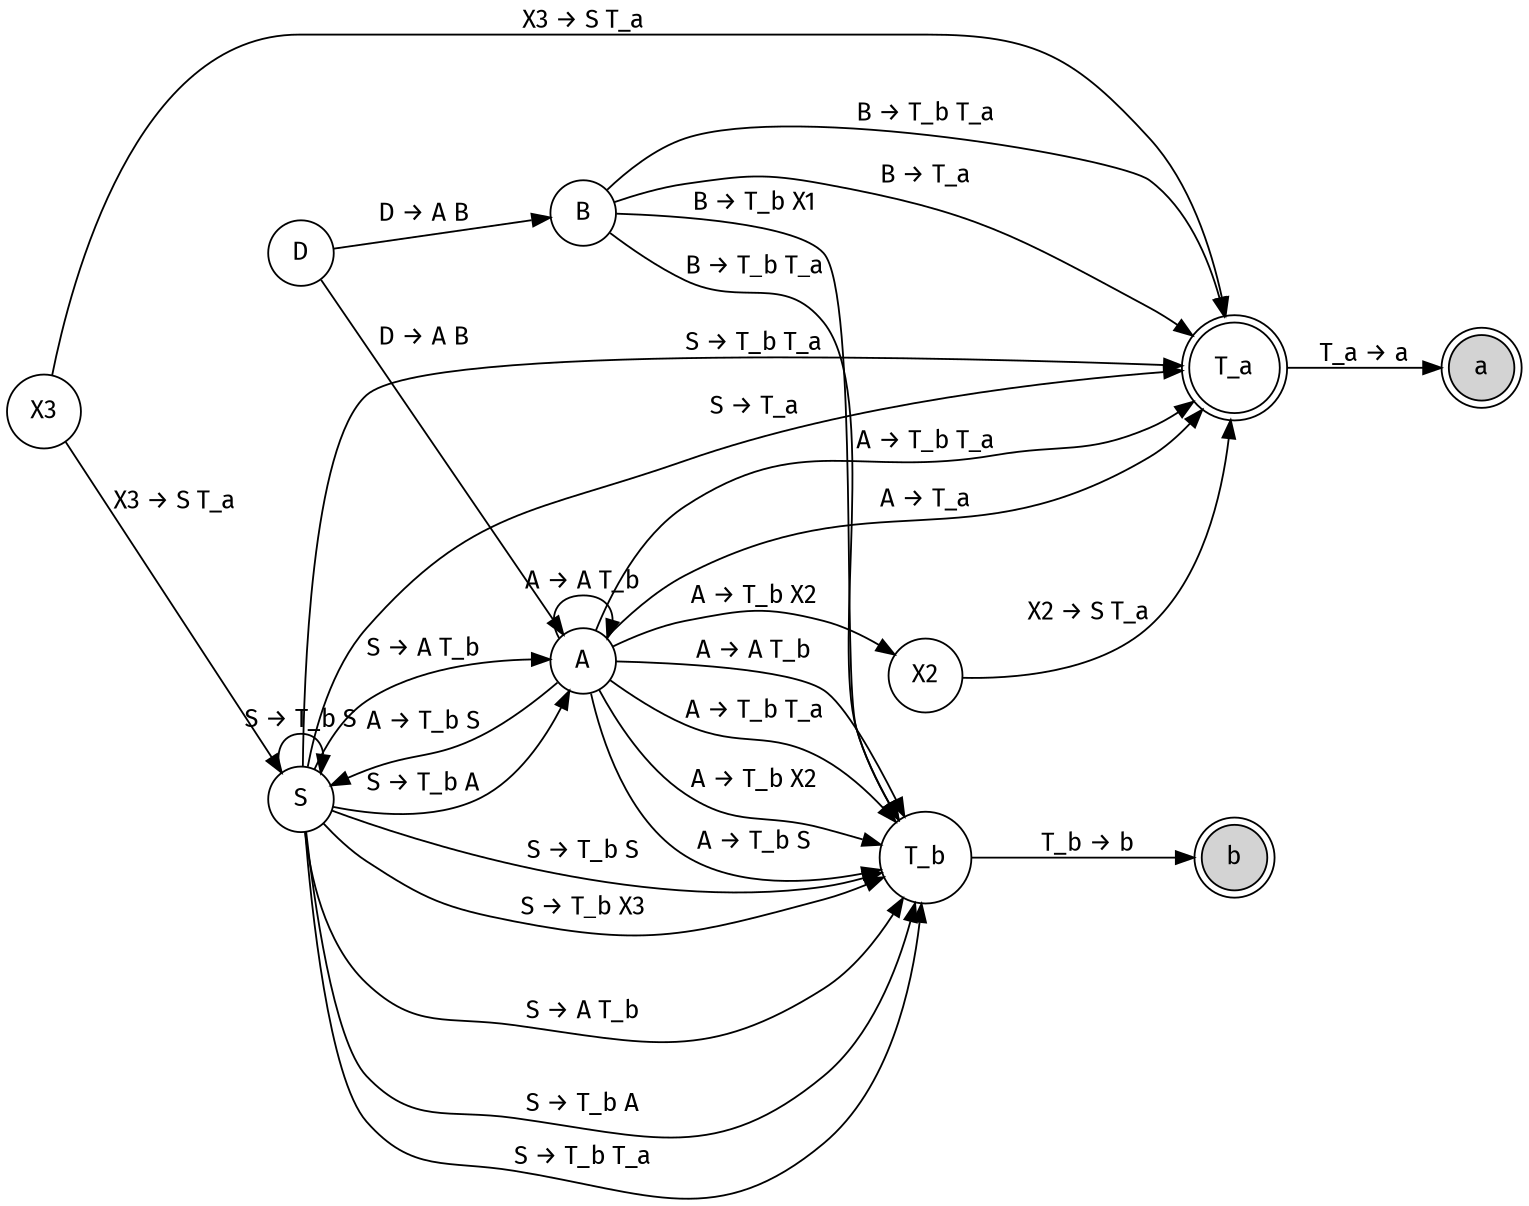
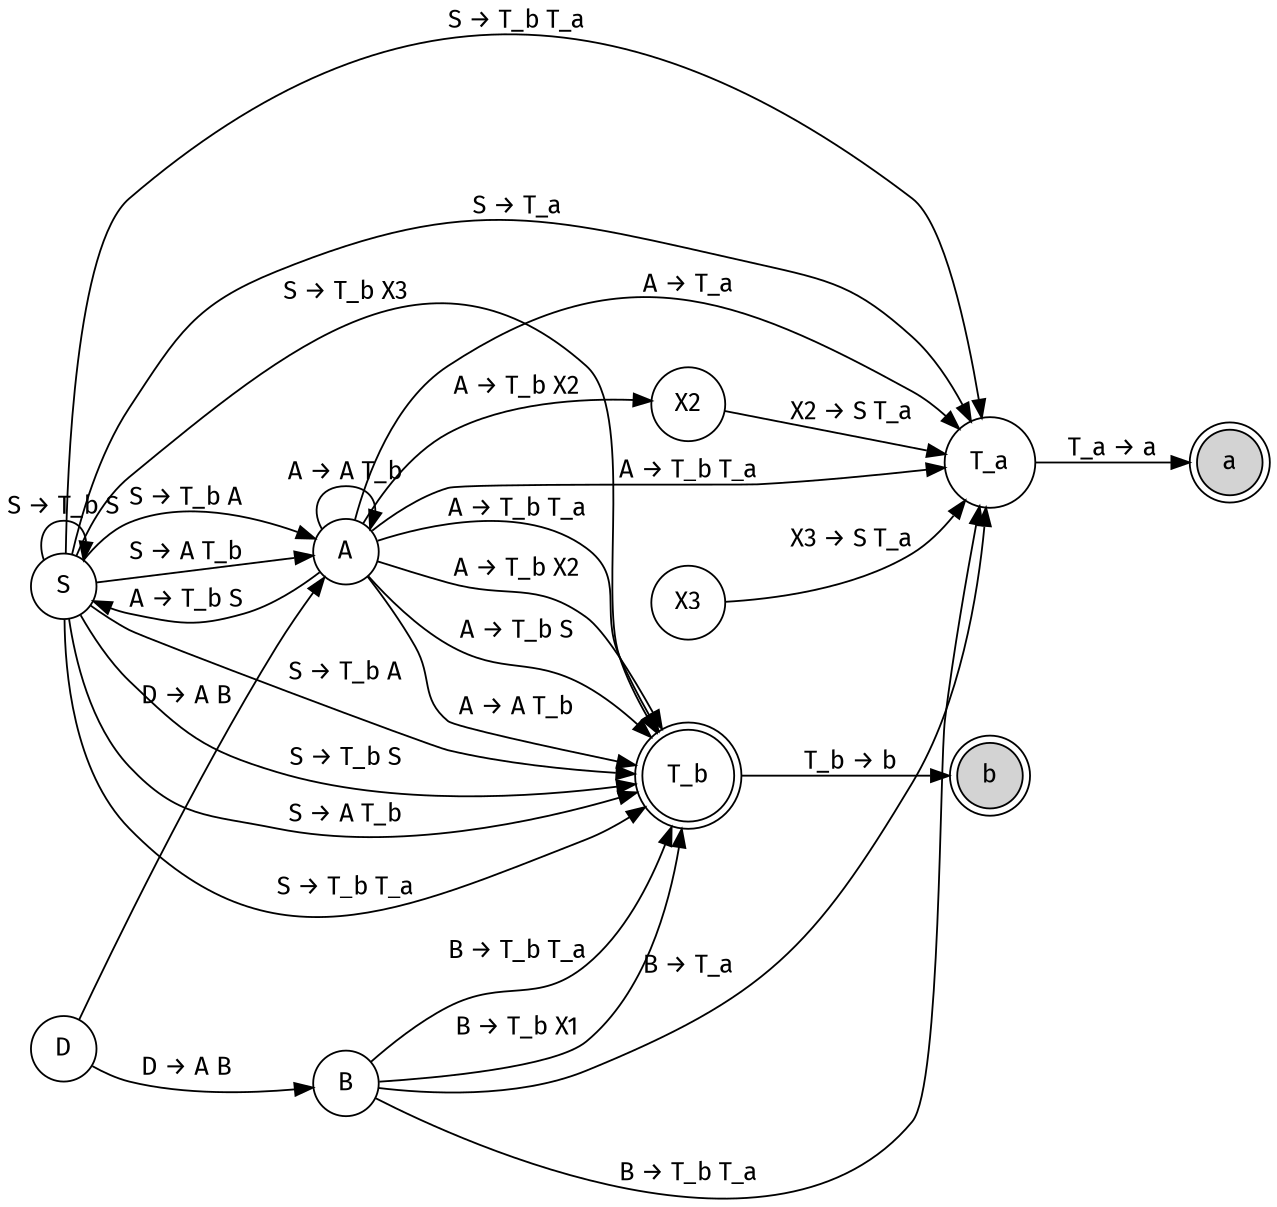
node "T_a": shape doublecircle -> circle
edge "X3" -> "S": removed, label "X3 → S T_a"
node "T_b": shape circle -> doublecircle
